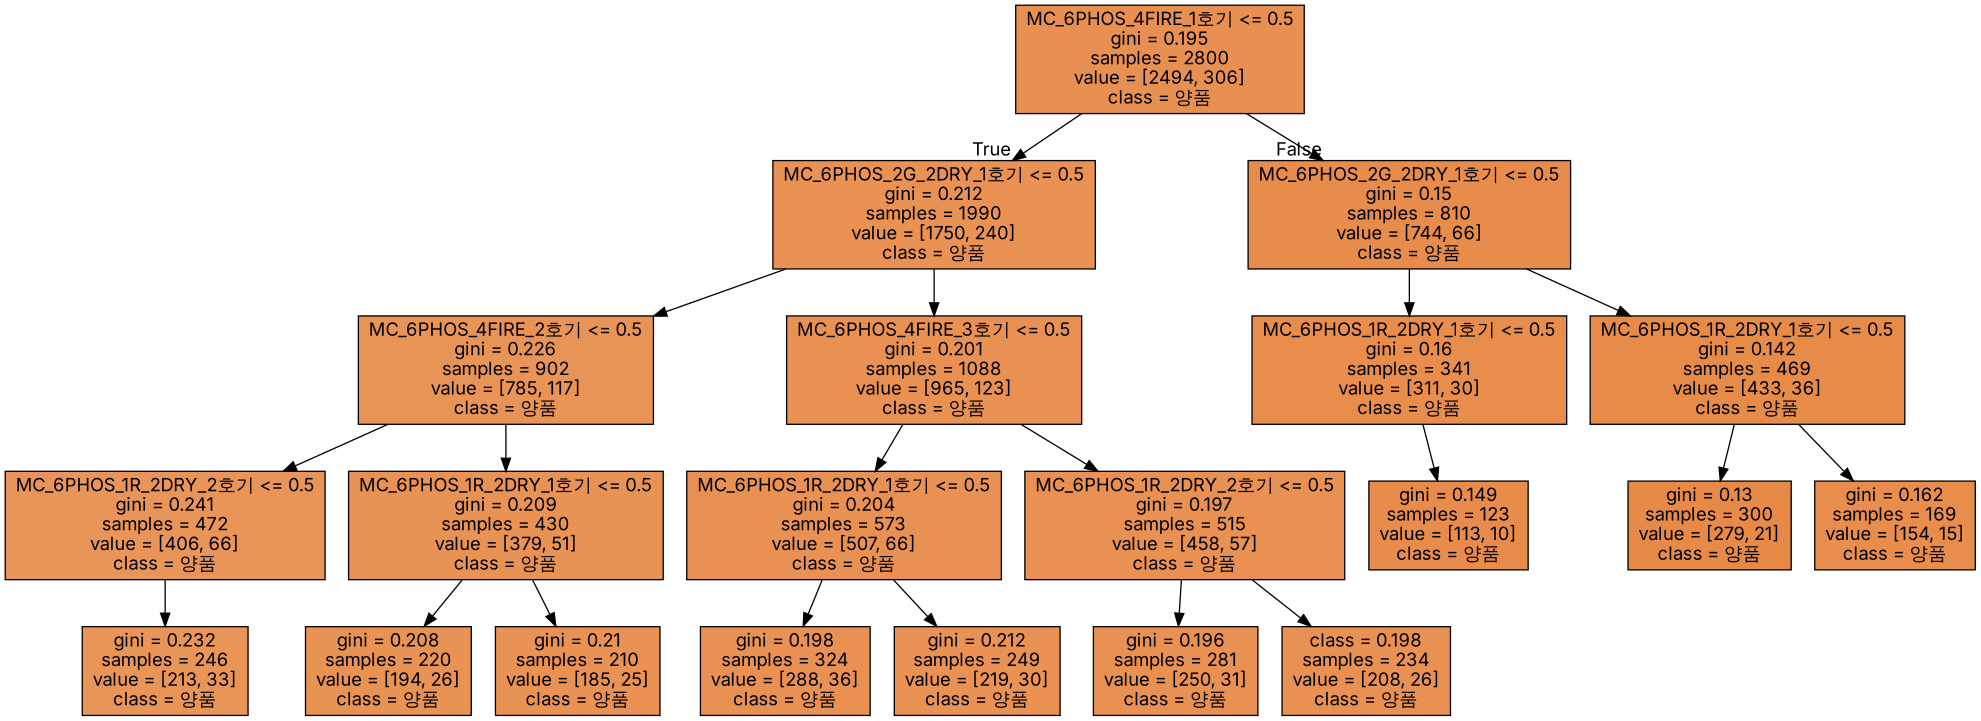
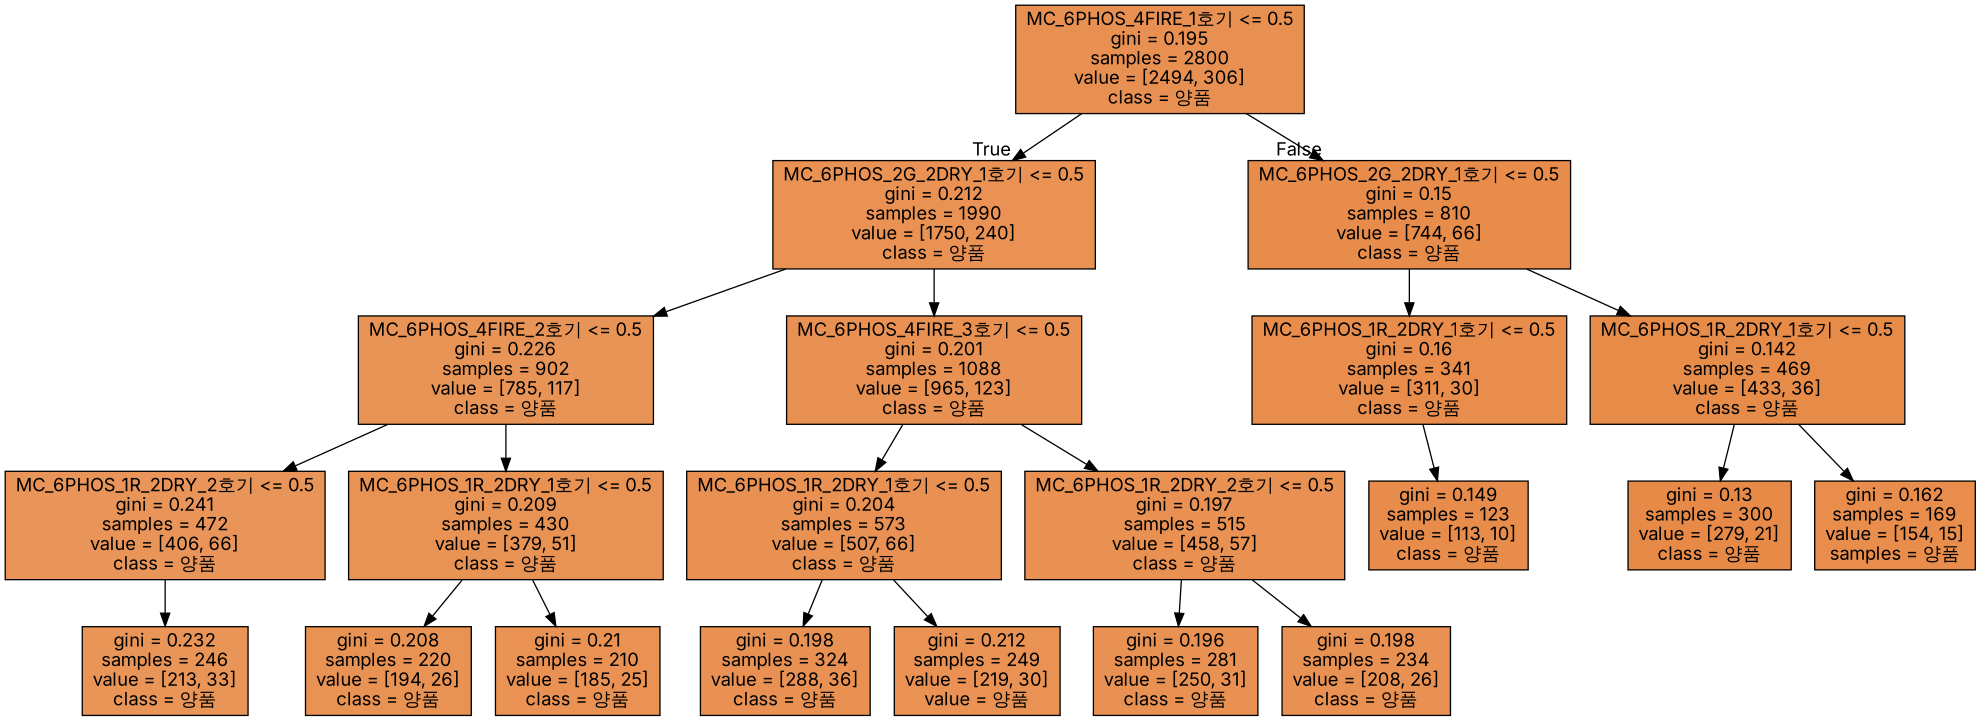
node "gini = 0.162 samples = 169 value = [154, 15] class = 양품": label "gini = 0.162 samples = 169 value = [154, 15] class = 양품" -> "gini = 0.162 samples = 169 value = [154, 15] samples = 양품"
node "gini = 0.212 samples = 249 value = [219, 30] class = 양품": label "gini = 0.212 samples = 249 value = [219, 30] class = 양품" -> "gini = 0.212 samples = 249 value = [219, 30] value = 양품"
node "class = 0.198 samples = 234 value = [208, 26] class = 양품": label "class = 0.198 samples = 234 value = [208, 26] class = 양품" -> "gini = 0.198 samples = 234 value = [208, 26] class = 양품"
